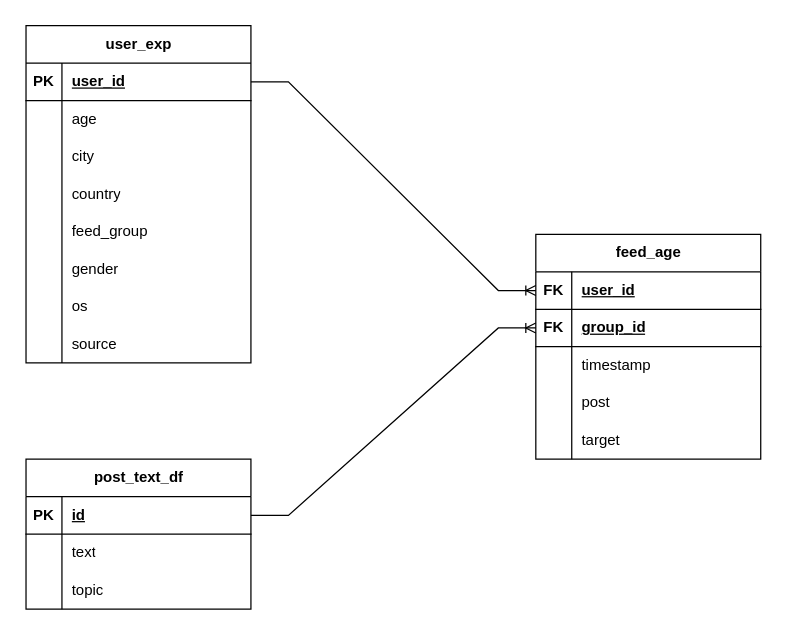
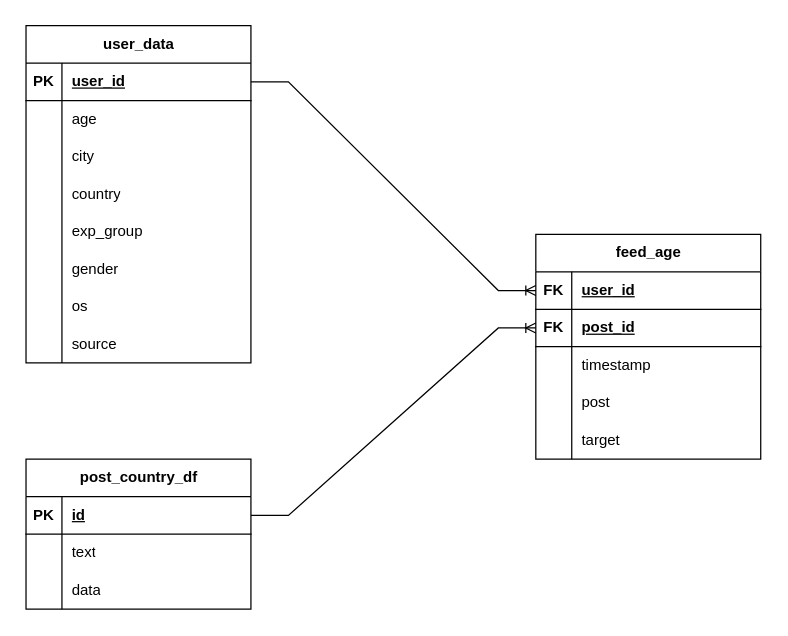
node "user_exp": label "user_exp" -> "user_data"
node "feed_group": label "feed_group" -> "exp_group"
node "group_id": label "group_id" -> "post_id"
node "post_text_df": label "post_text_df" -> "post_country_df"
node "topic": label "topic" -> "data"
